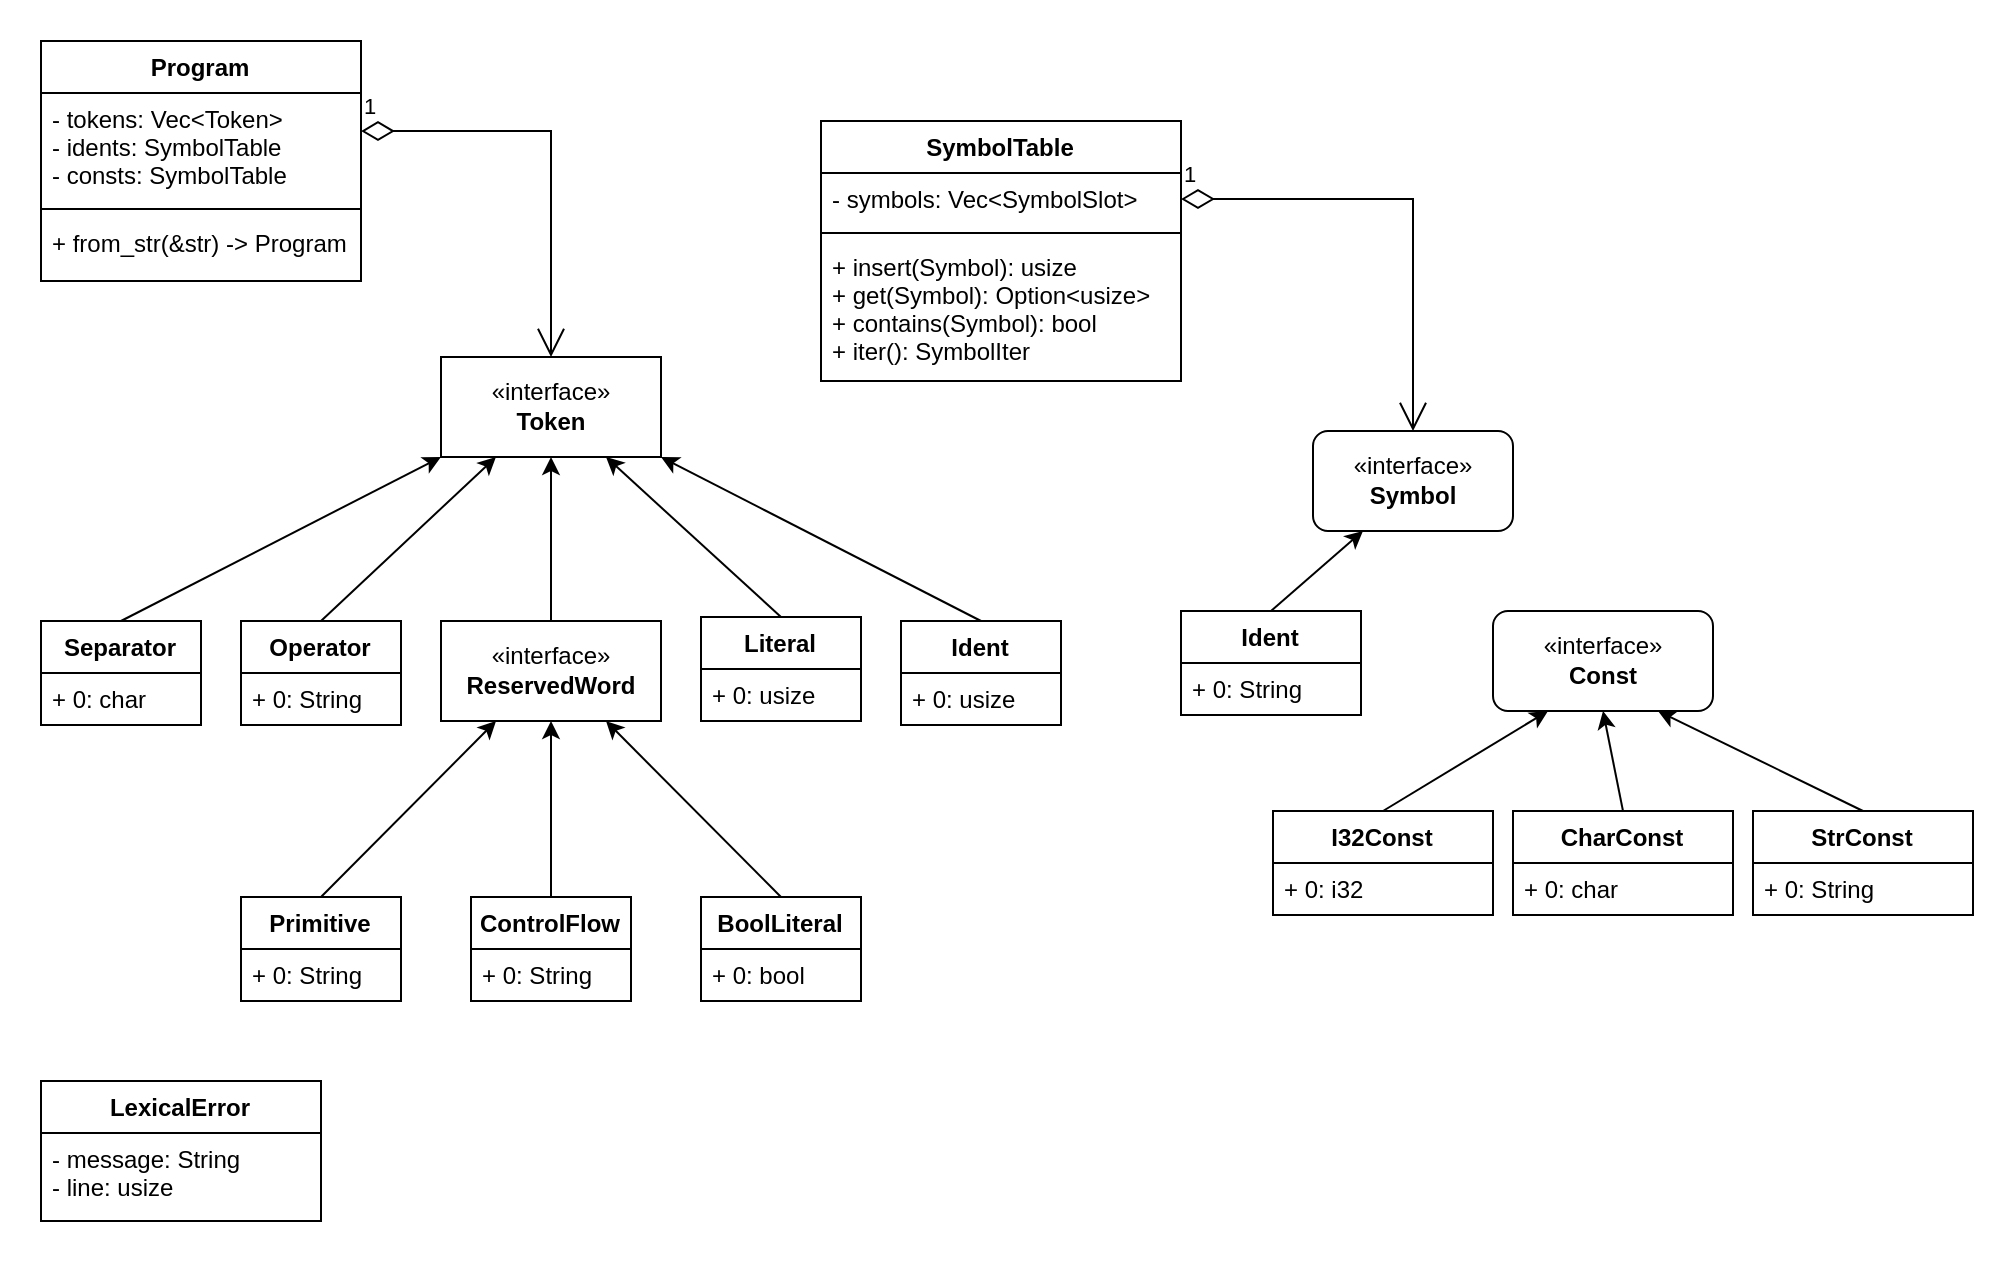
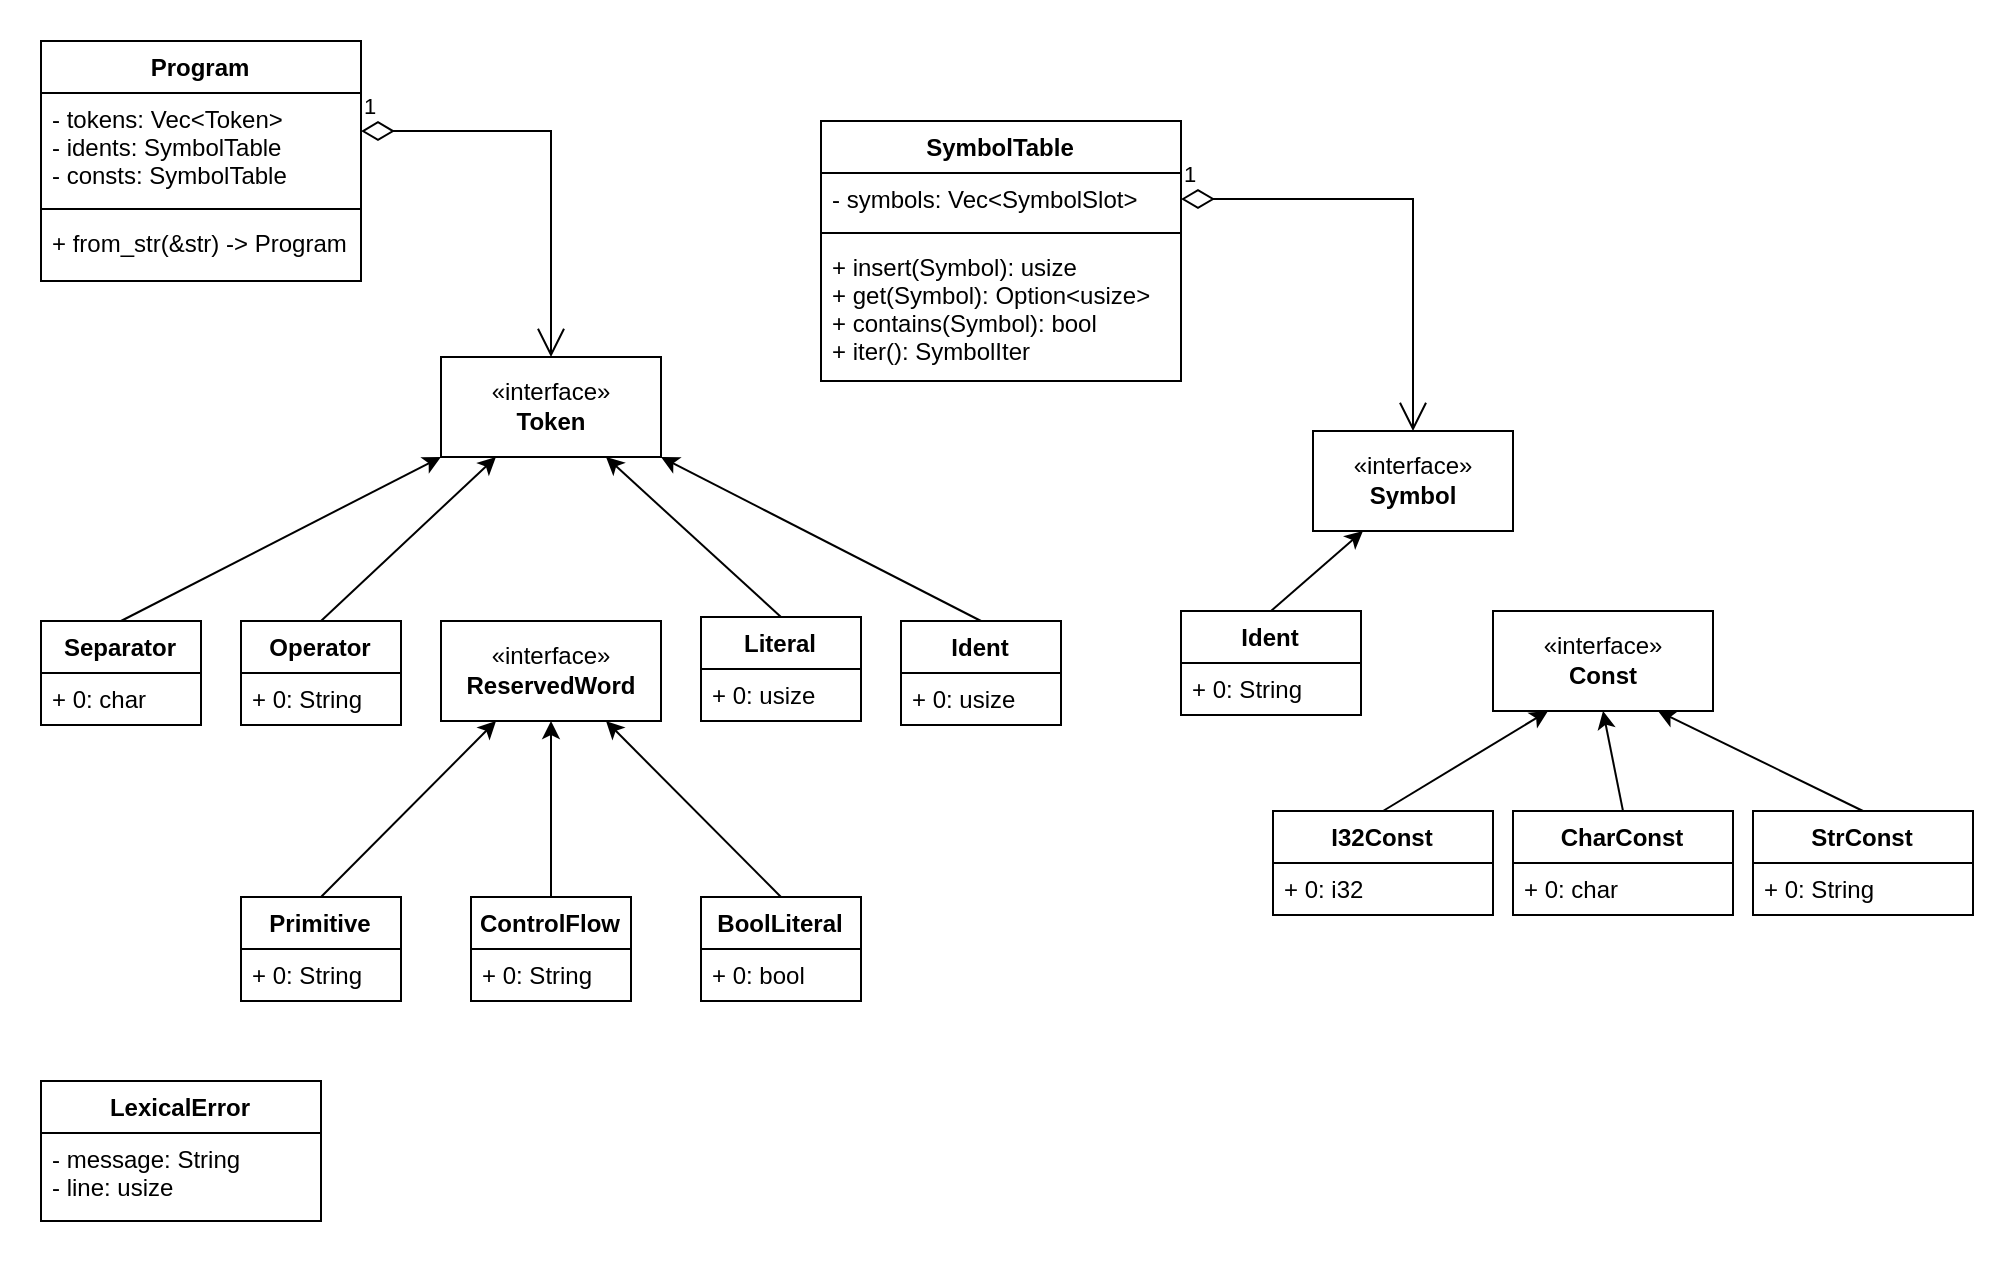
node "«interface» Symbol": shape rounded rectangle -> rectangle
edge "«interface» ReservedWord" -> "«interface» Token": removed
node "«interface» Const": shape rounded rectangle -> rectangle
